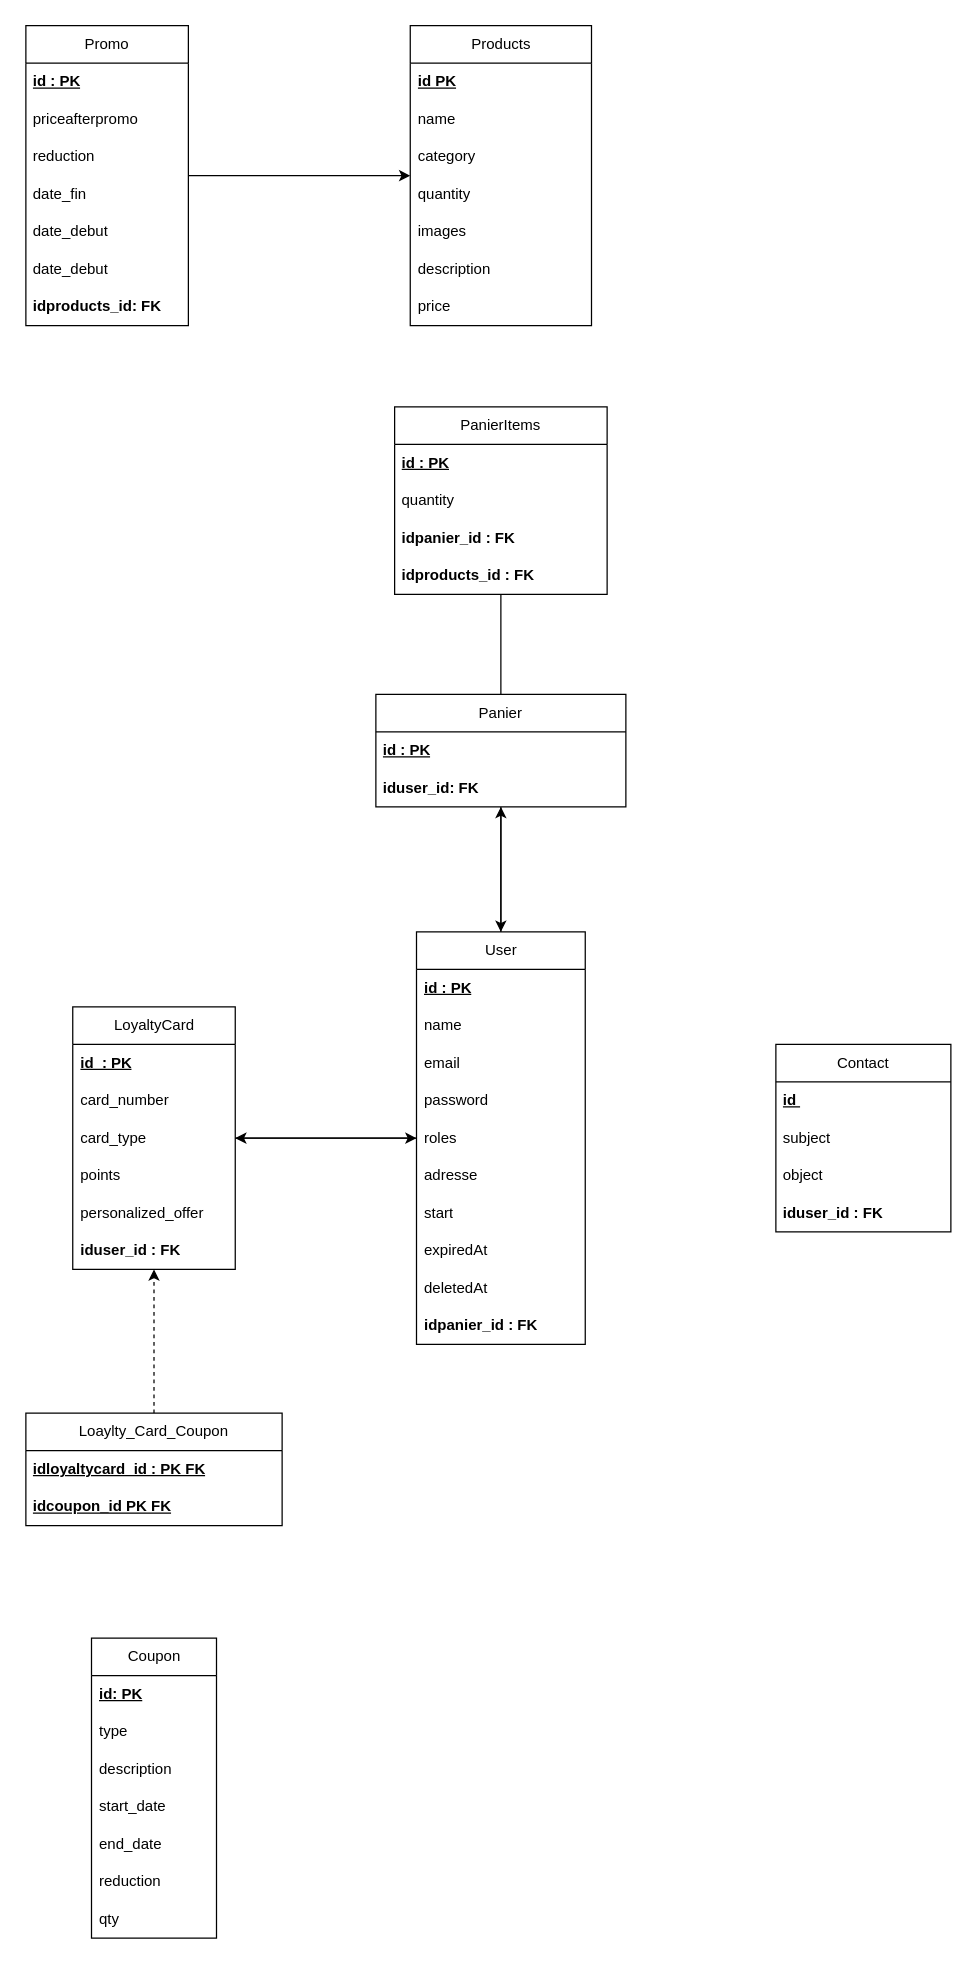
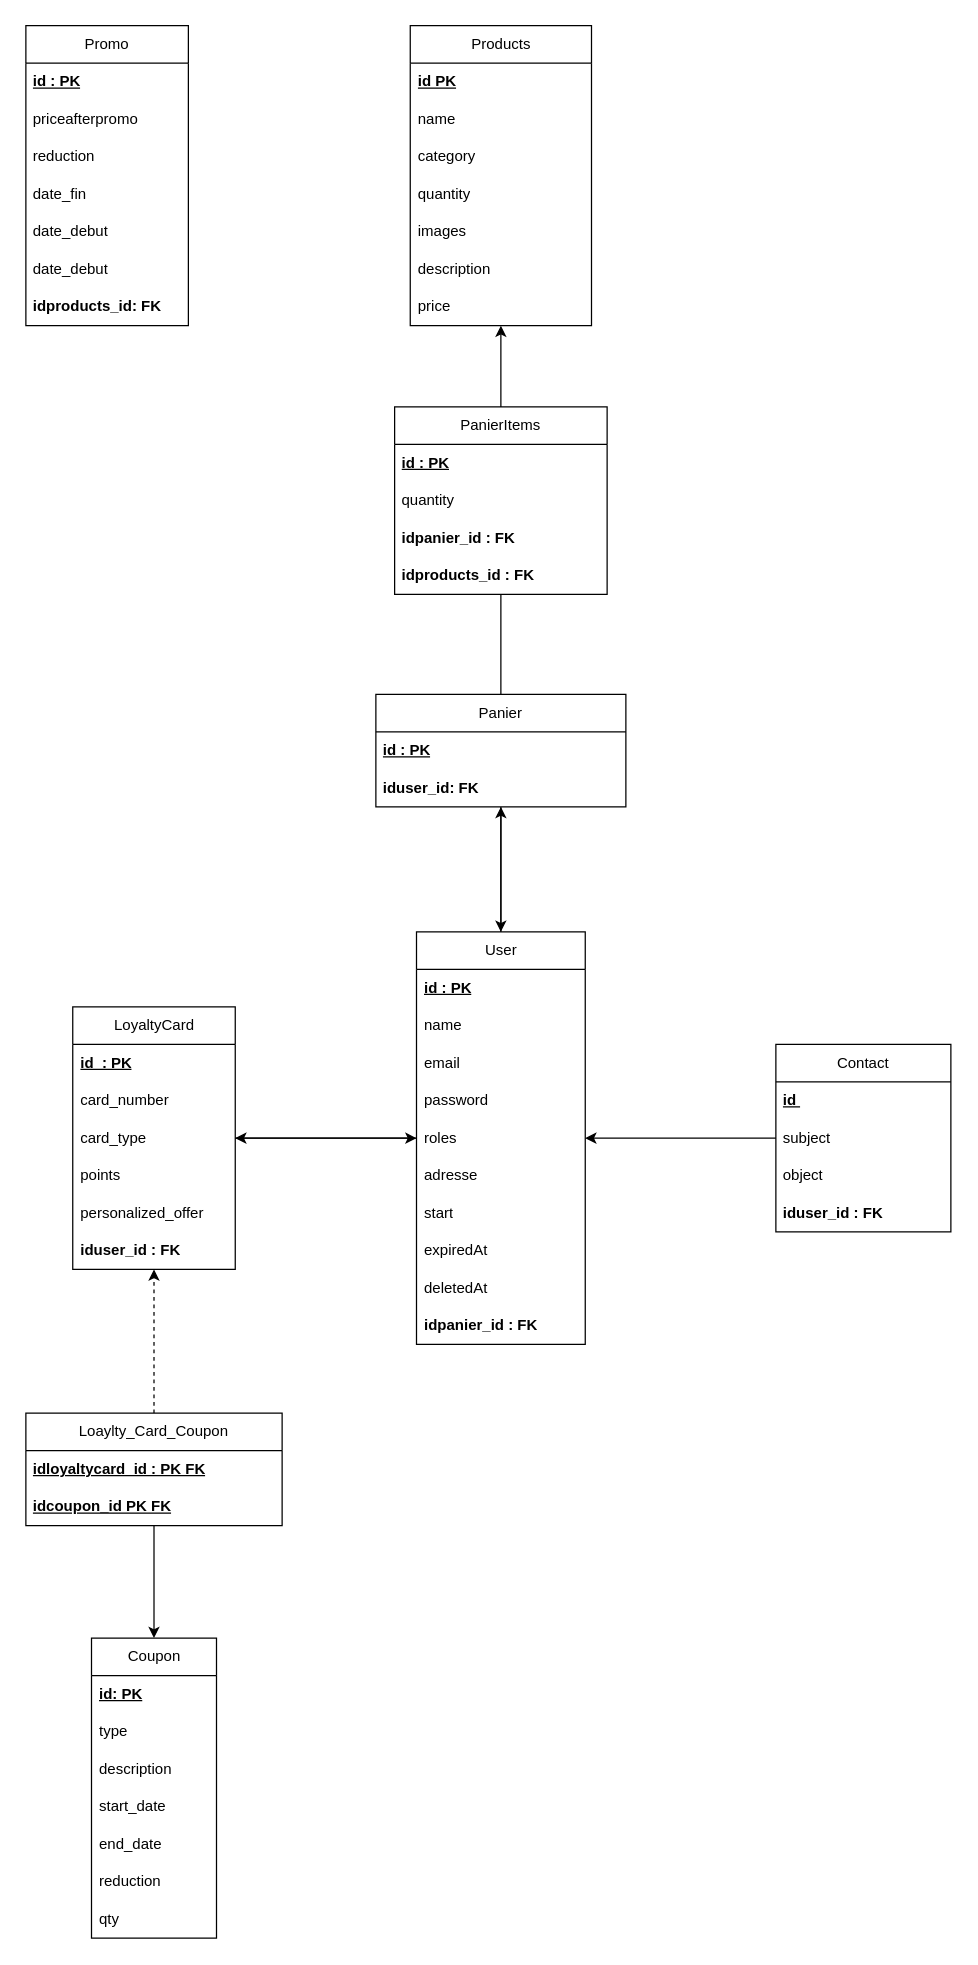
edge "Promo" -> "Products": removed
edge "PanierItems" -> "Products": added
edge "Contact" -> "User": added
edge "Loaylty_Card_Coupon" -> "Coupon": added
